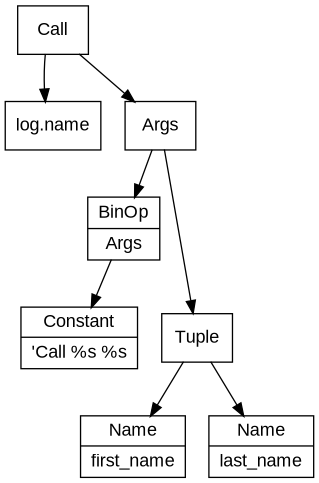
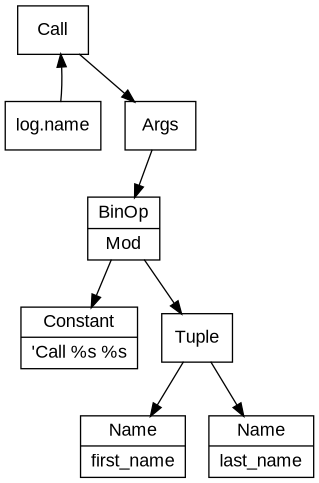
edge "Call" -> "log.name": reversed
edge "Args" -> "Tuple": now "BinOp" -> "Tuple"
node "BinOp": text "Args" -> "Mod"
